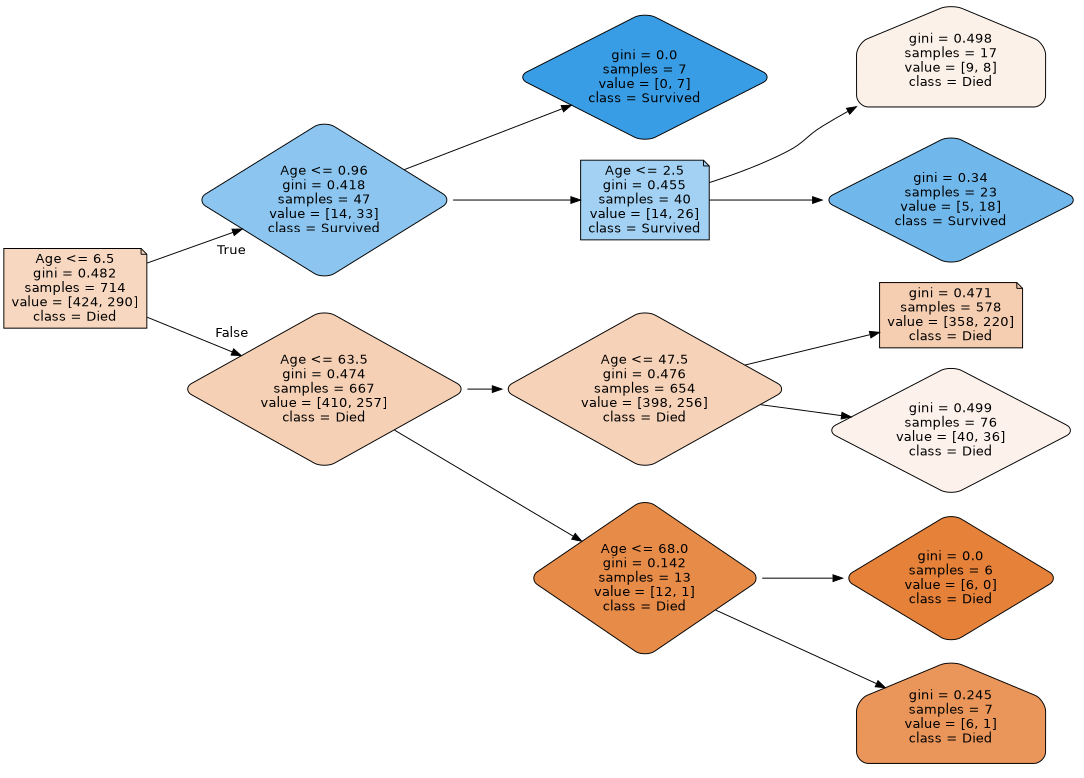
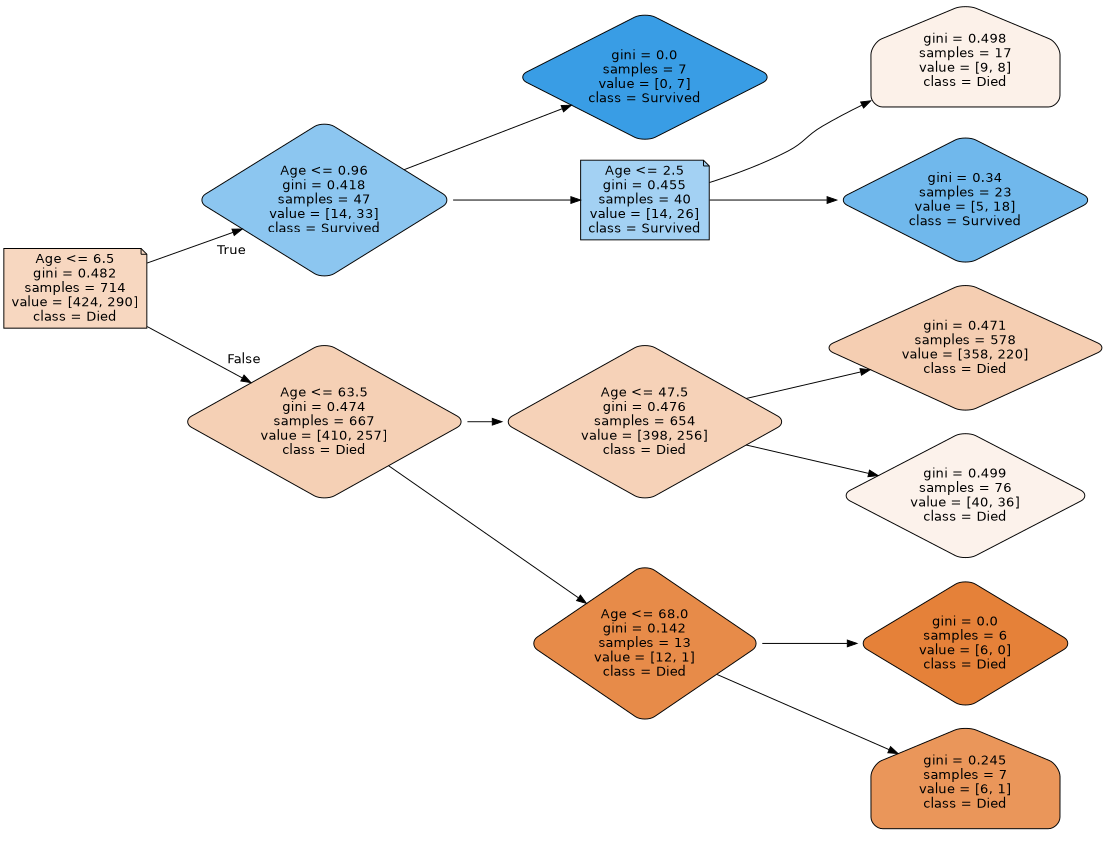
node "gini = 0.471 samples = 578 value = [358, 220] class = Died": shape note -> diamond
